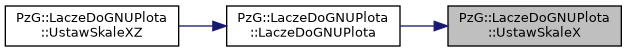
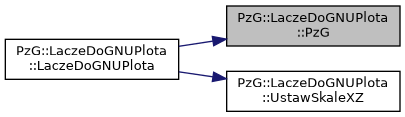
edge "PzG::LaczeDoGNUPlota ::UstawSkaleXZ" -> "PzG::LaczeDoGNUPlota ::LaczeDoGNUPlota": reversed
node "PzG::LaczeDoGNUPlota ::UstawSkaleX": label "PzG::LaczeDoGNUPlota ::UstawSkaleX" -> "PzG::LaczeDoGNUPlota ::PzG"
